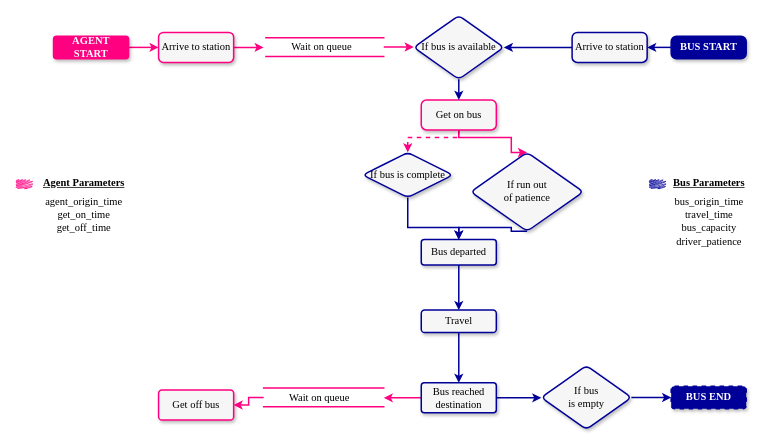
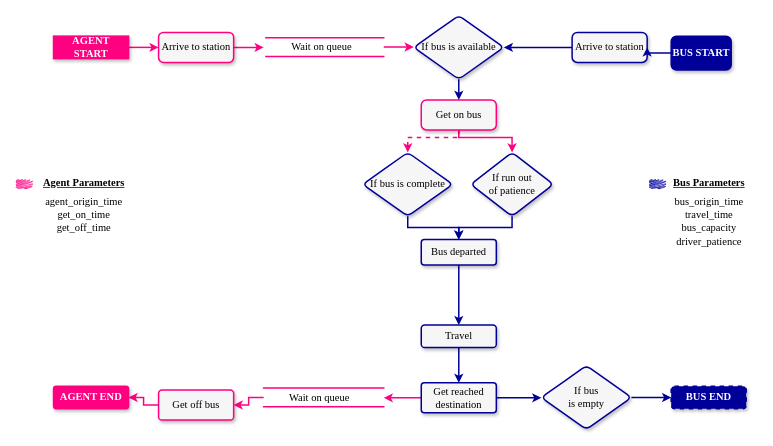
node "AGENT START": shape rounded rectangle -> rectangle
node "BUS START": size 75x23 -> 60x34
node "If bus is complete": size 90x45 -> 90x64
node "If run out of patience": size 113x79 -> 83x64
node "Travel": moved (458, 321) -> (458, 336)
node "AGENT END": added
node "Bus reached destination": label "Bus reached destination" -> "Get reached destination"
edge "Get off bus" -> "AGENT END": added
